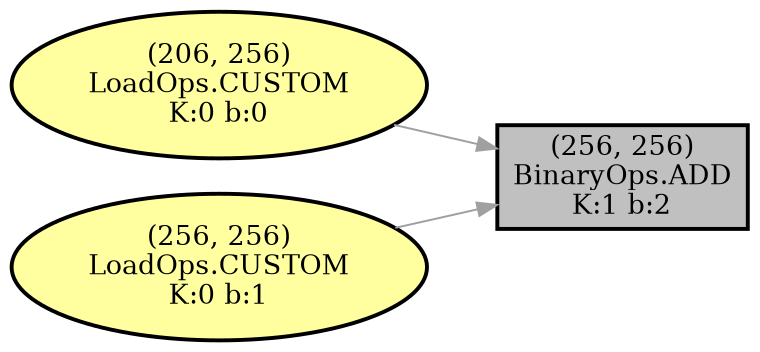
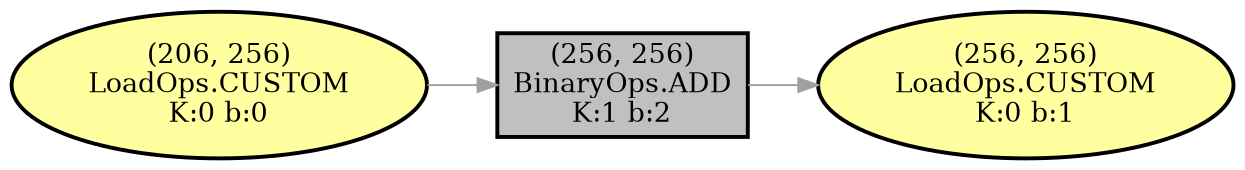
edge "(256, 256) LoadOps.CUSTOM K:0 b:1" -> "(256, 256) BinaryOps.ADD K:1 b:2": reversed
